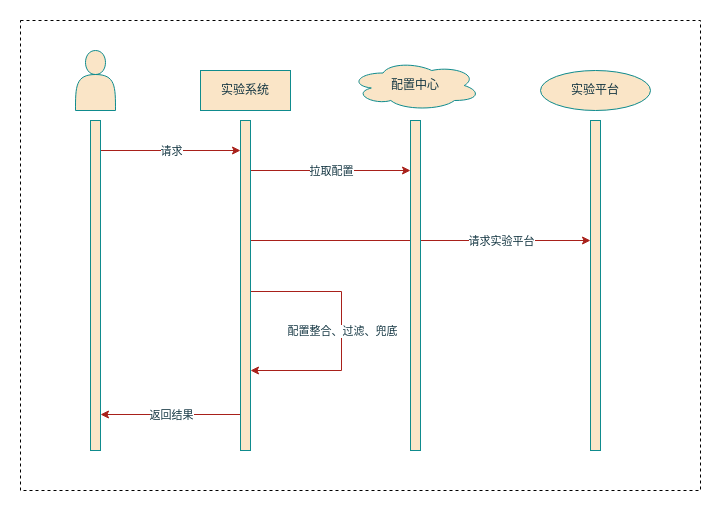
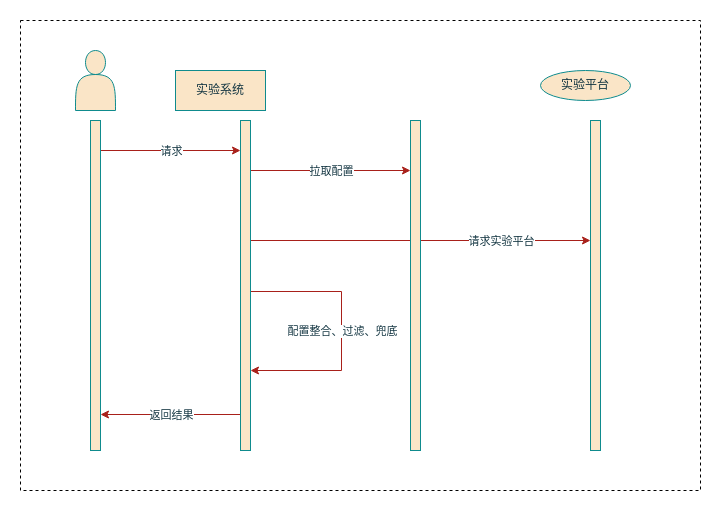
node "配置中心": removed
node "实验系统": moved (246, 91) -> (221, 91)
node "实验平台": size 110x40 -> 90x30
